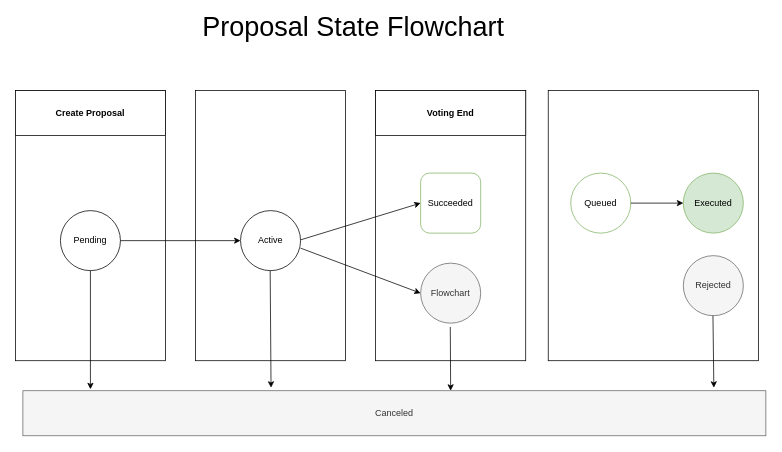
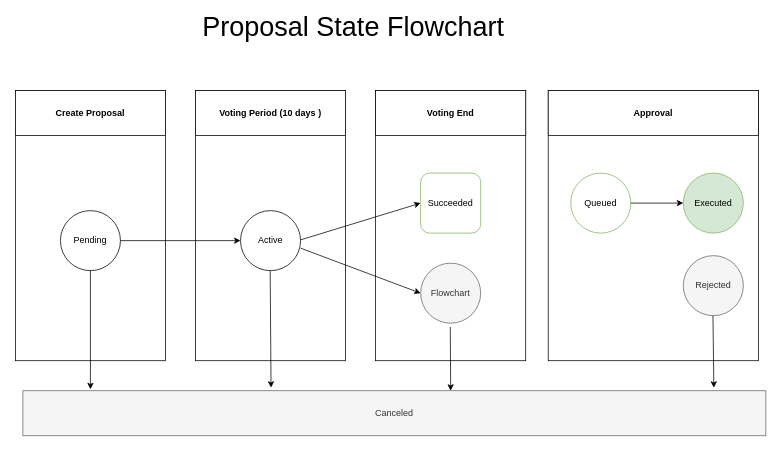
node "Voting Period (10 days )": added
node "Approval": added
